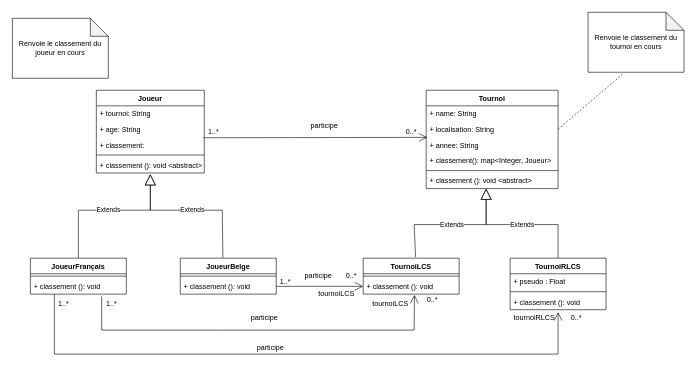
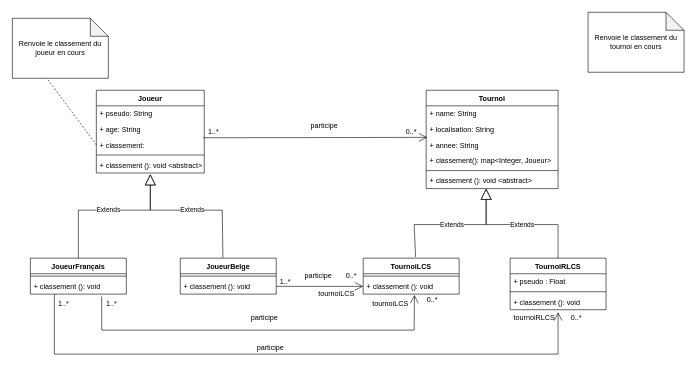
edge "Renvoie le classement du tournoi en cours" -- "+ localisation: String": removed
edge "Renvoie le classement du joueur en cours" -- "+ classement:": added
node "+ tournoi: String": label "+ tournoi: String" -> "+ pseudo: String"
